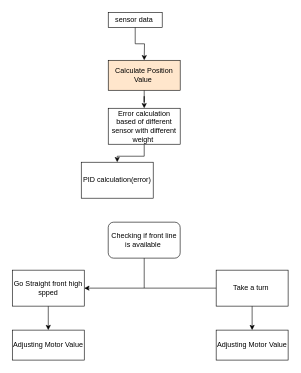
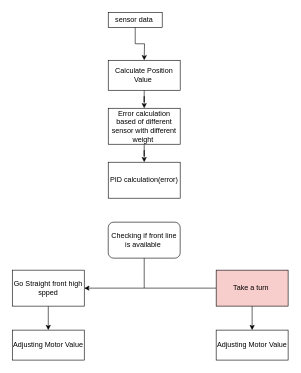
node "Calculate Position Value": fillcolor #ffe6cc -> #ffffff
node "PID calculation(error)": moved (117, 180) -> (144, 180)
node "Take a turn": fillcolor #ffffff -> #f8cecc
